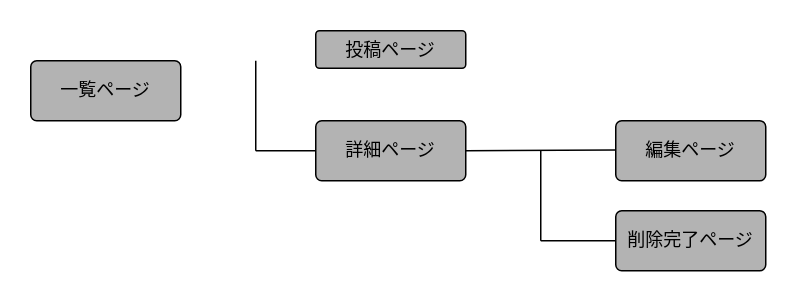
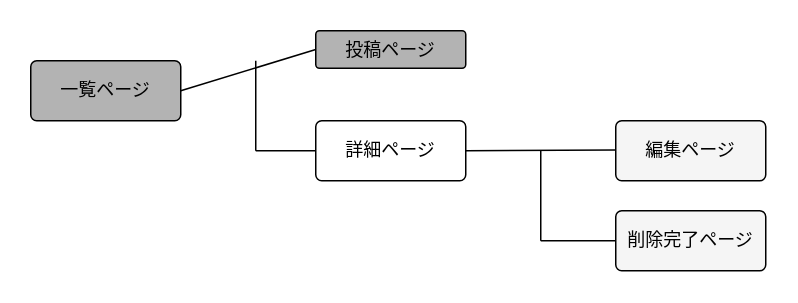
edge "投稿ページ" -- "一覧ページ": added
node "詳細ページ": fillcolor #b3b3b3 -> #ffffff
node "編集ページ": fillcolor #b3b3b3 -> #f5f5f5
node "削除完了ページ": fillcolor #b3b3b3 -> #f5f5f5
